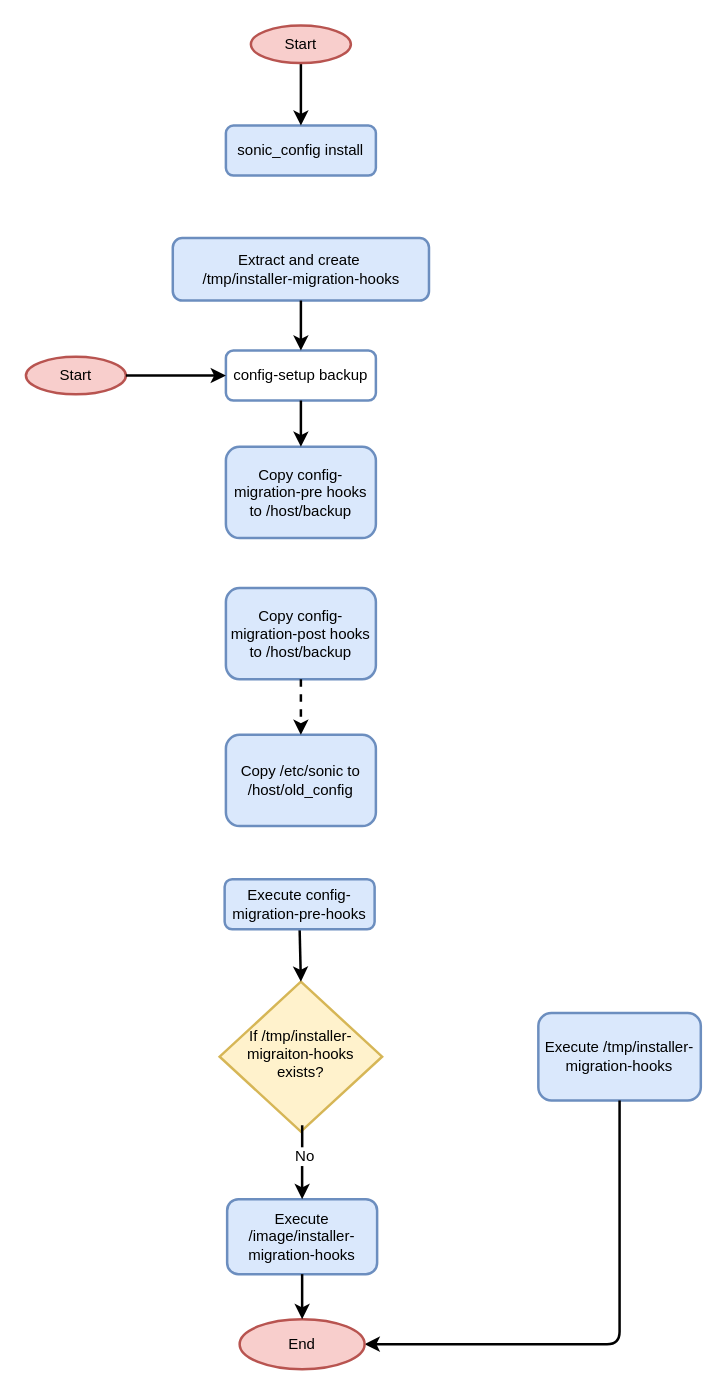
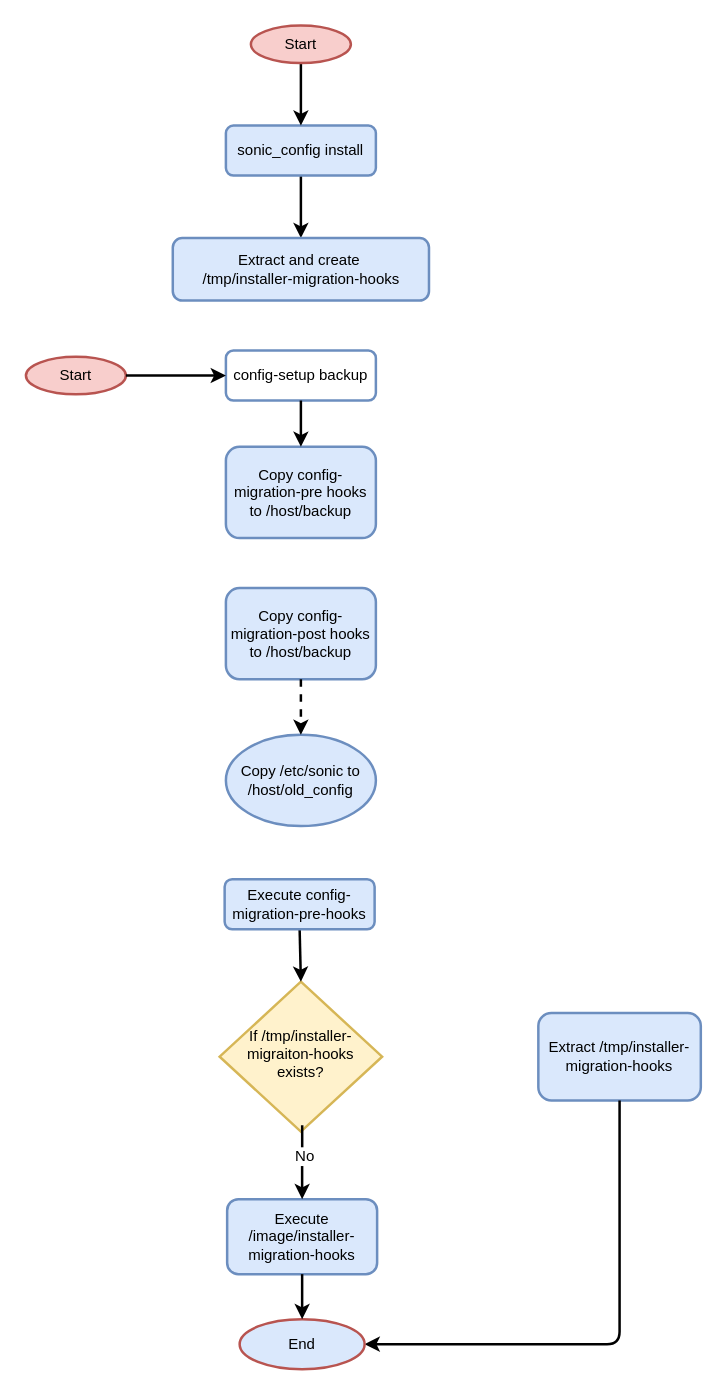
edge "sonic_config install" -> "Extract and create /tmp/installer-migration-hooks": added
edge "Extract and create /tmp/installer-migration-hooks" -> "config-setup backup": removed
node "Copy /etc/sonic to /host/old_config": shape rounded rectangle -> ellipse
node "Execute /tmp/installer-migration-hooks": label "Execute /tmp/installer-migration-hooks" -> "Extract /tmp/installer-migration-hooks"
node "End": fillcolor #f8cecc -> #dae8fc
